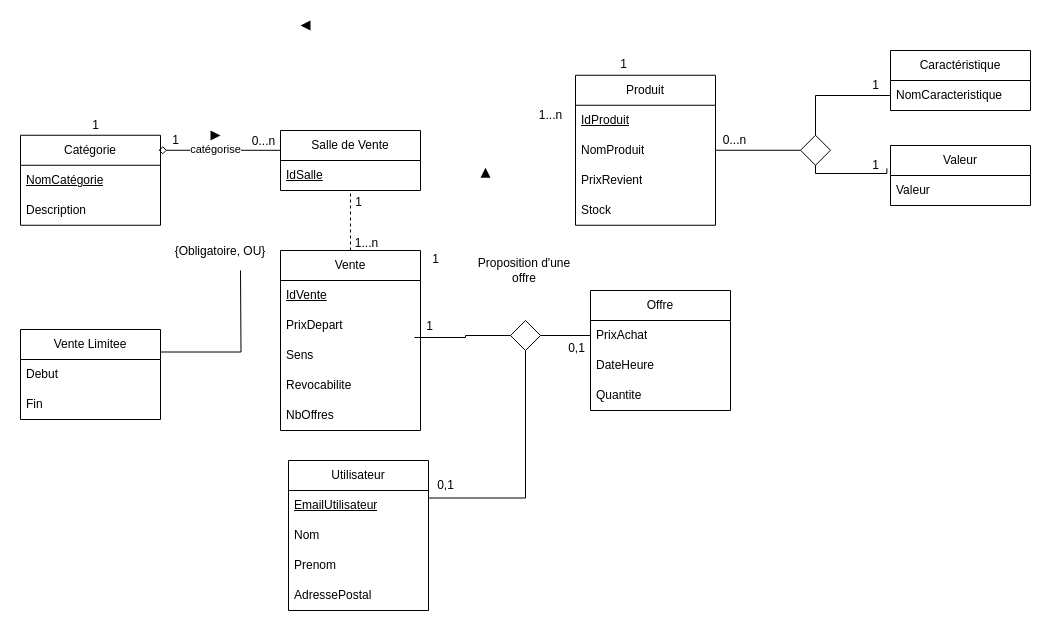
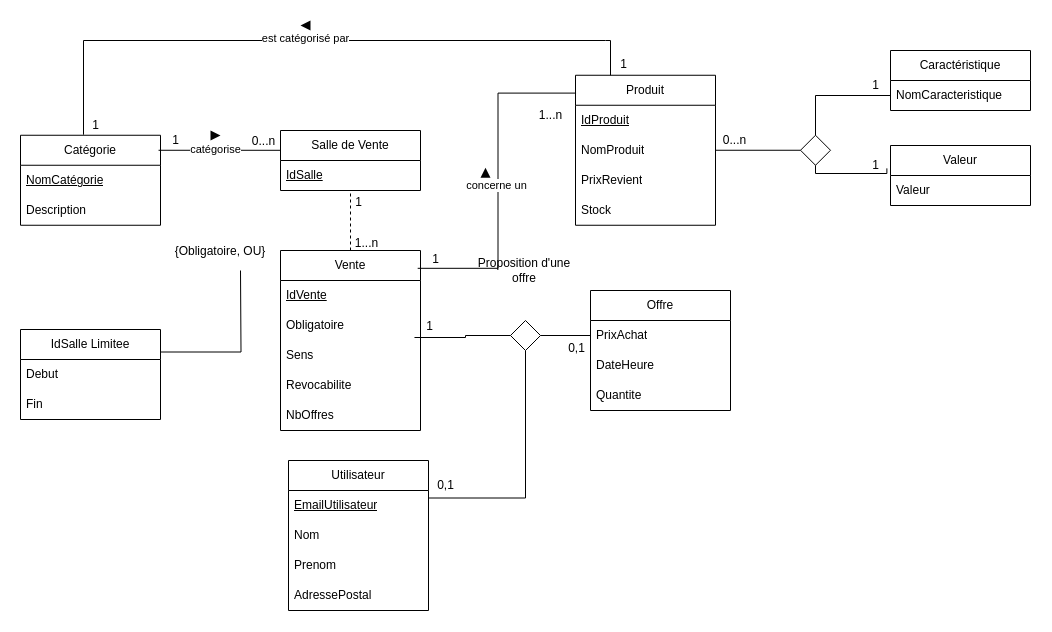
edge "Produit" -- "Catégorie": added, label "est catégorisé par"
edge "Salle de Vente" -> "Catégorie": arrowhead diamond -> none
edge "Produit" -- "Vente": added, label "concerne un"
node "PrixDepart": label "PrixDepart" -> "Obligatoire"
node "Vente Limitee": label "Vente Limitee" -> "IdSalle Limitee"
